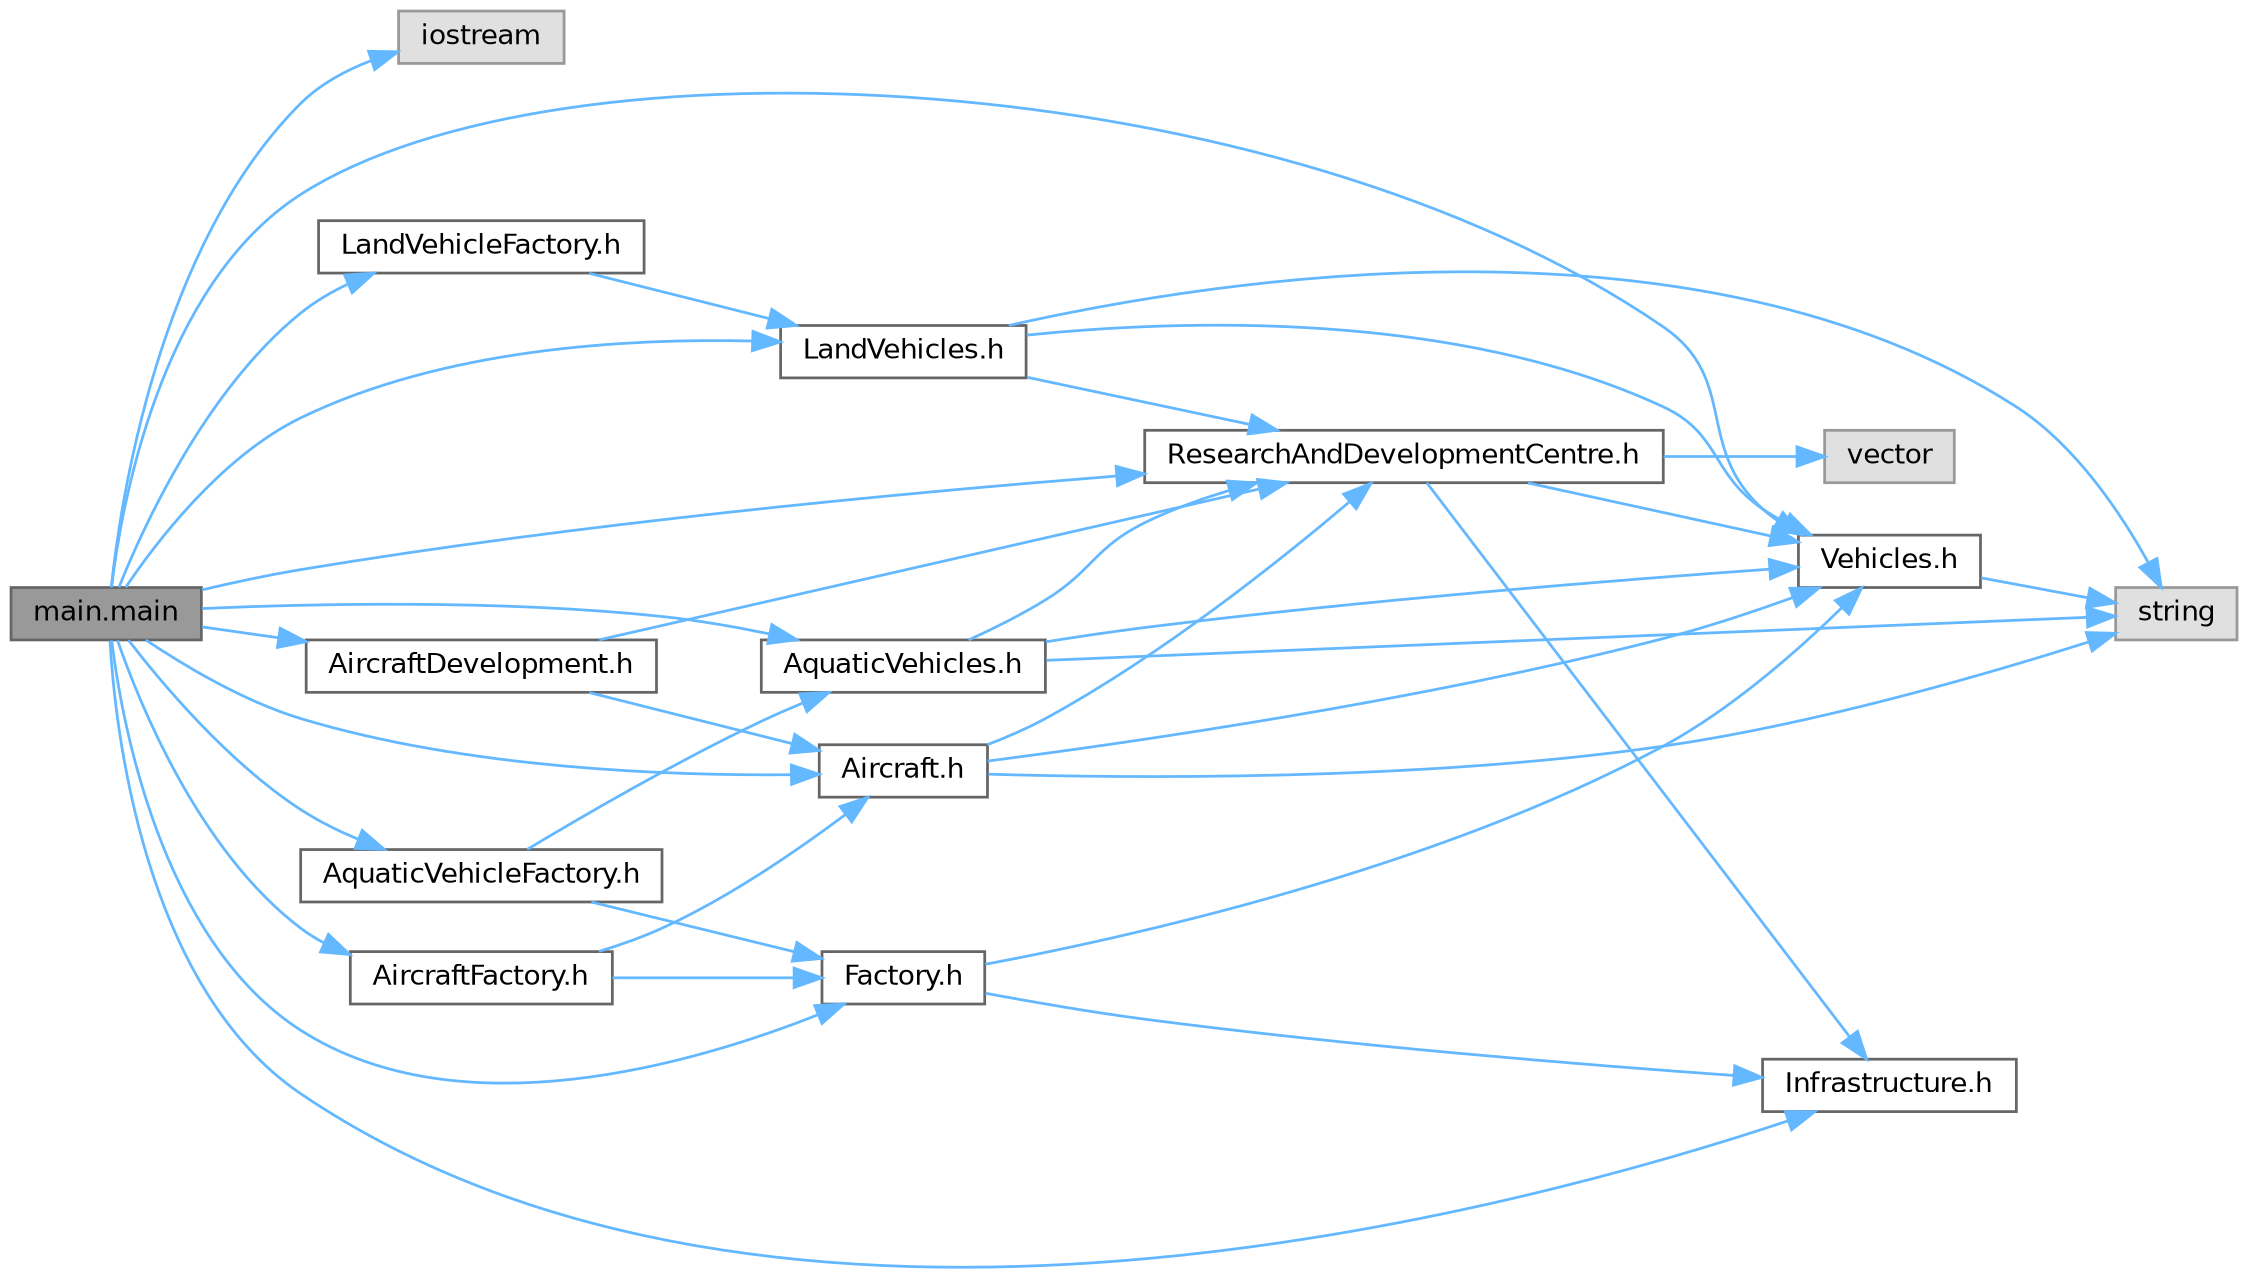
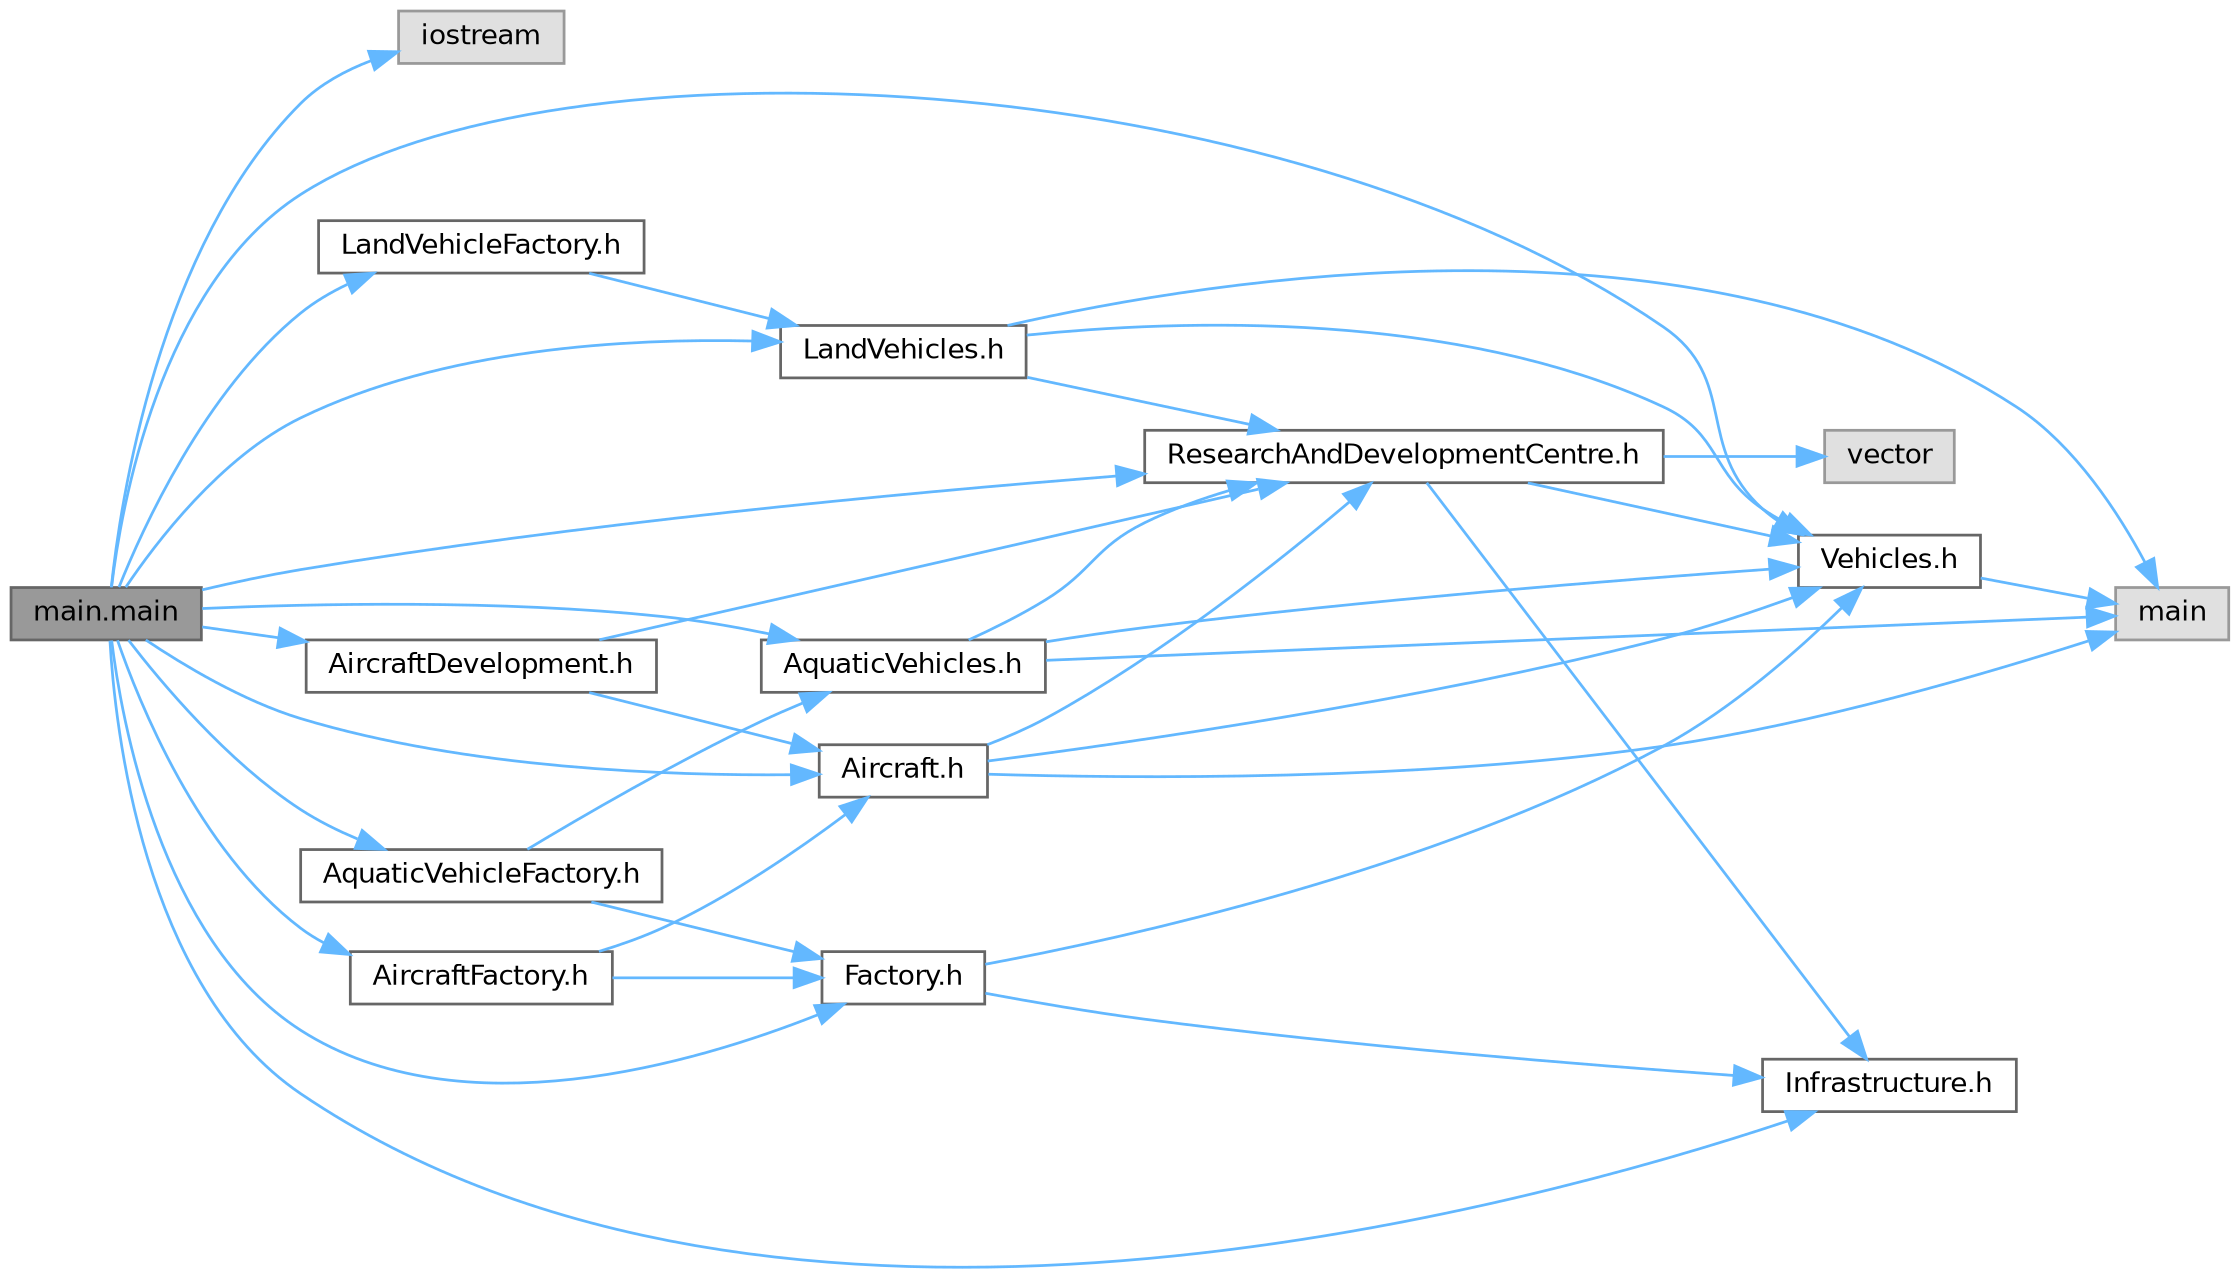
node "string": label "string" -> "main"
